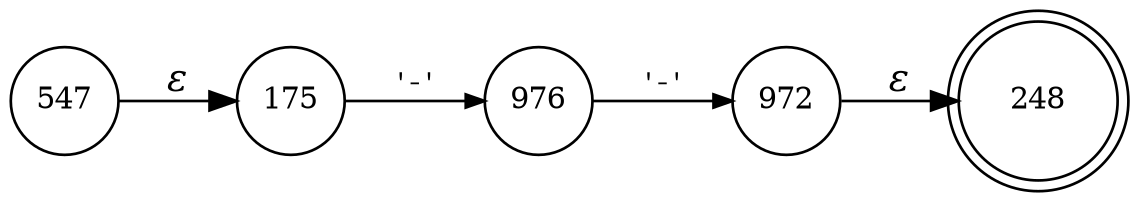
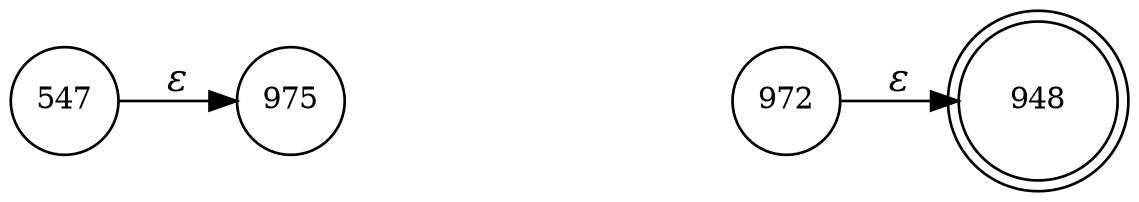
node "175": label "175" -> "975"
node "976": removed
node "248": label "248" -> "948"
